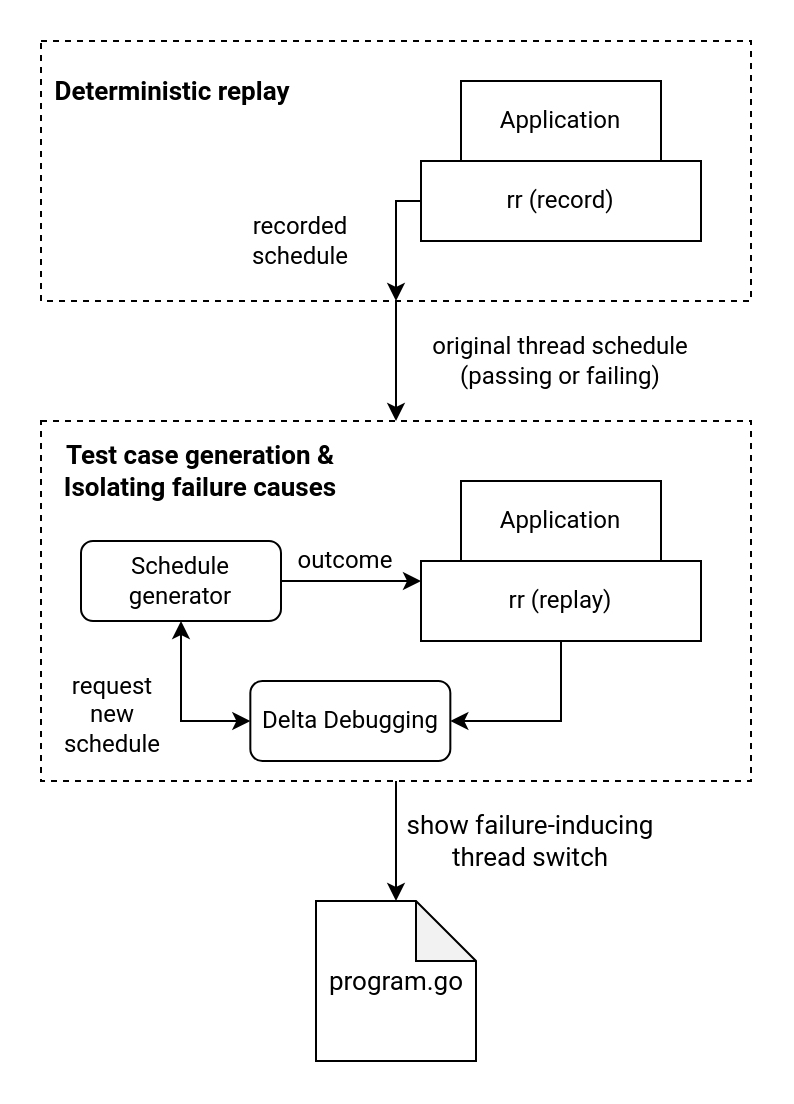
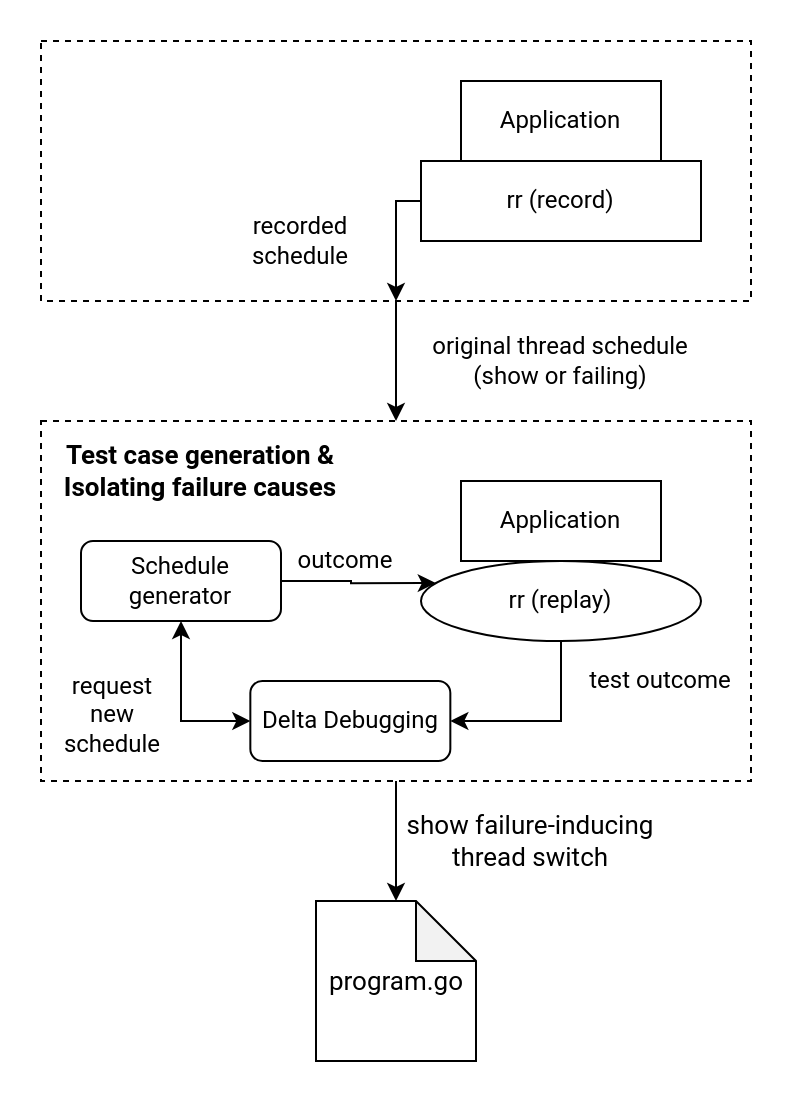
node "Deterministic replay": removed
node "original thread schedule (passing or failing)": label "original thread schedule (passing or failing)" -> "original thread schedule (show or failing)"
node "rr (replay)": shape rectangle -> ellipse
node "test outcome": added
